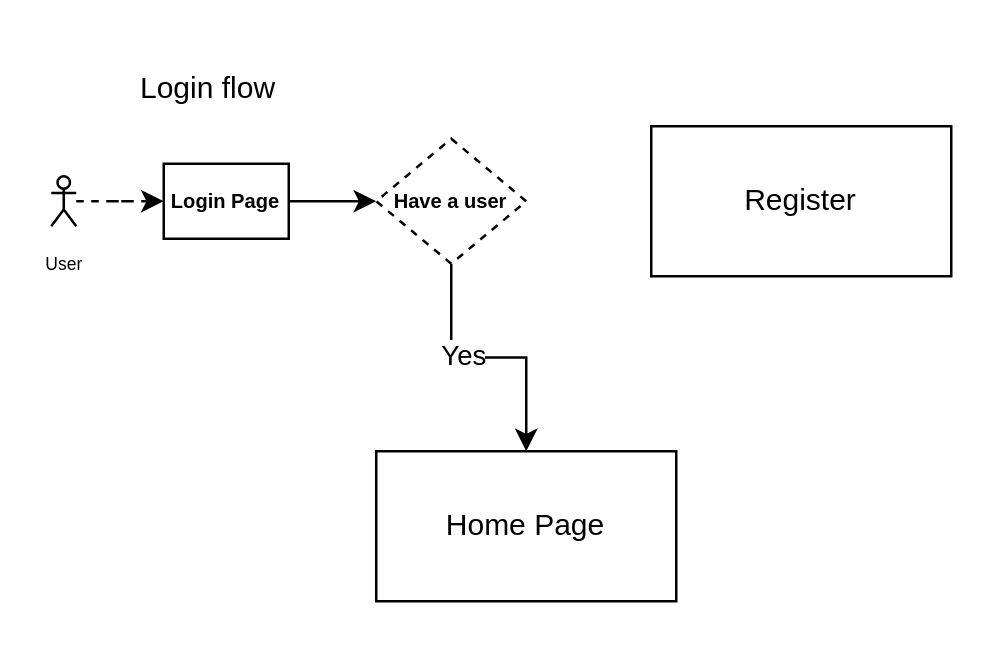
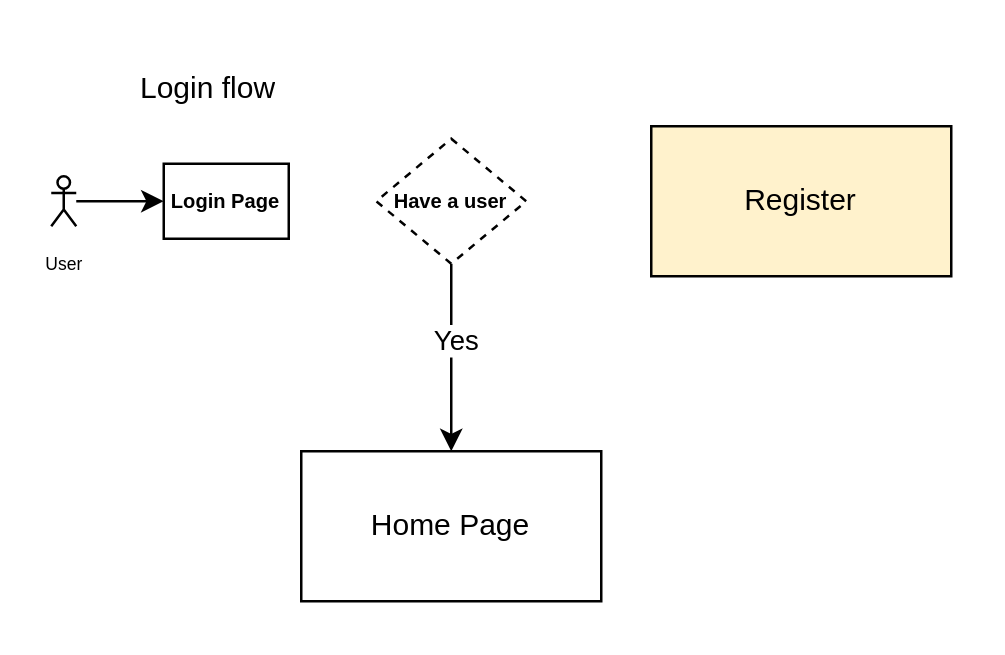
edge "User" -> "Login Page": style dashed -> solid
edge "Login Page" -> "Have a user": removed
node "Register": fillcolor #ffffff -> #fff2cc
node "Home Page": moved (526, 526) -> (451, 526)
